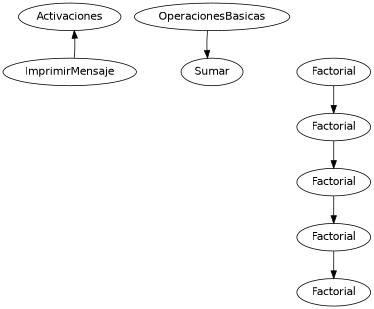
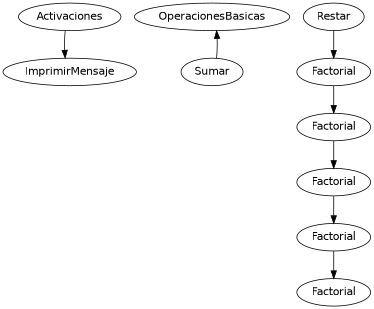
node "Restar": added
edge "OperacionesBasicas" -> "Sumar": reversed
edge "ImprimirMensaje" -> "Activaciones": reversed
